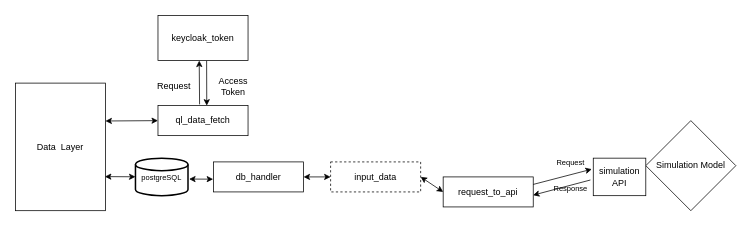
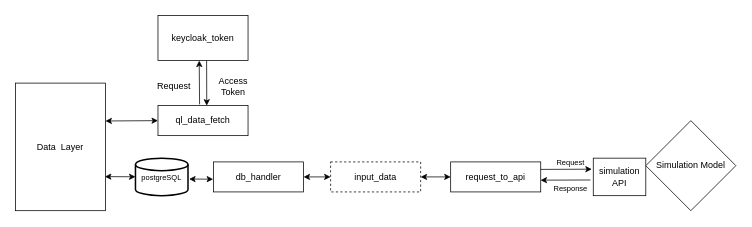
node "request_to_api": moved (488, 192) -> (495, 177)
